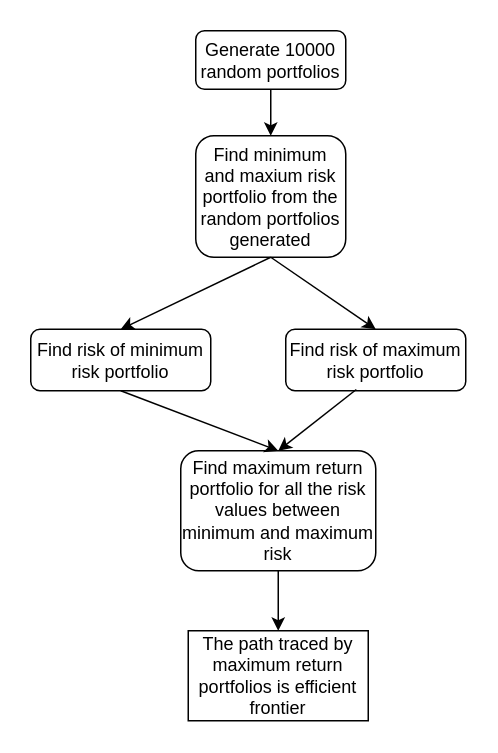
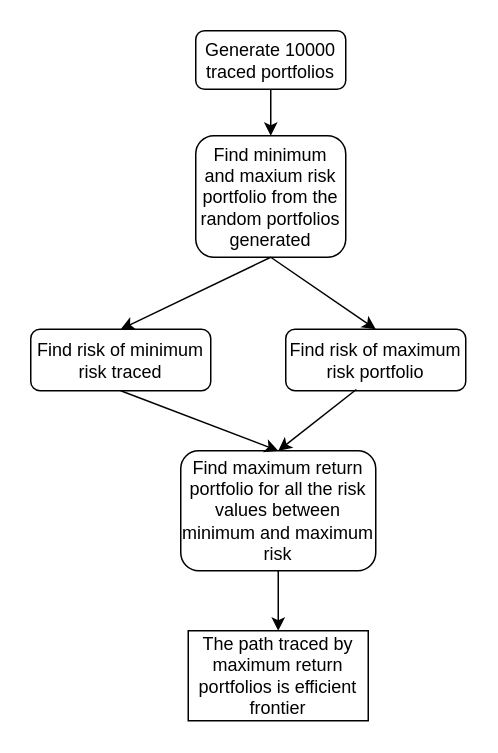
node "Generate 10000 random portfolios": label "Generate 10000 random portfolios" -> "Generate 10000 traced portfolios"
node "Find risk of minimum risk portfolio": label "Find risk of minimum risk portfolio" -> "Find risk of minimum risk traced"
